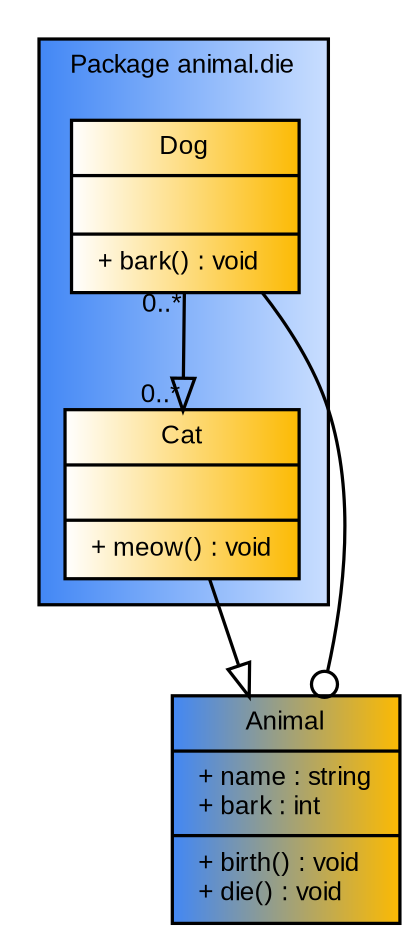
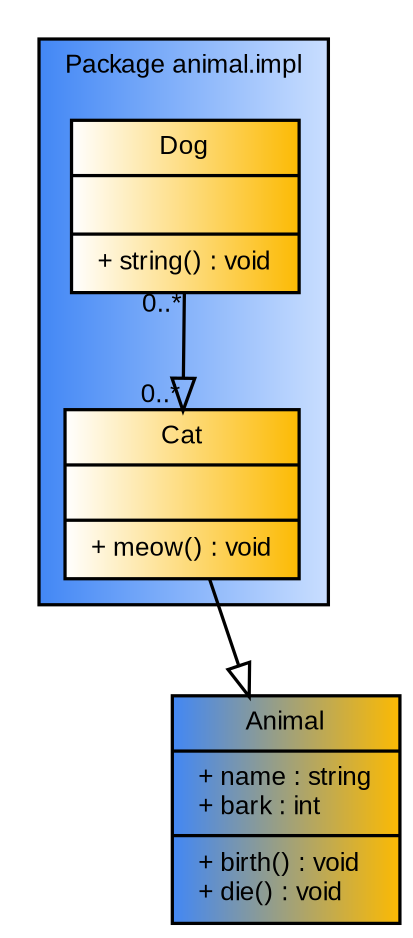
cluster "Package animal.die": label "Package animal.die" -> "Package animal.impl"
node "Dog": text "+ bark() : void" -> "+ string() : void"
edge "Dog" -> "Animal": removed
